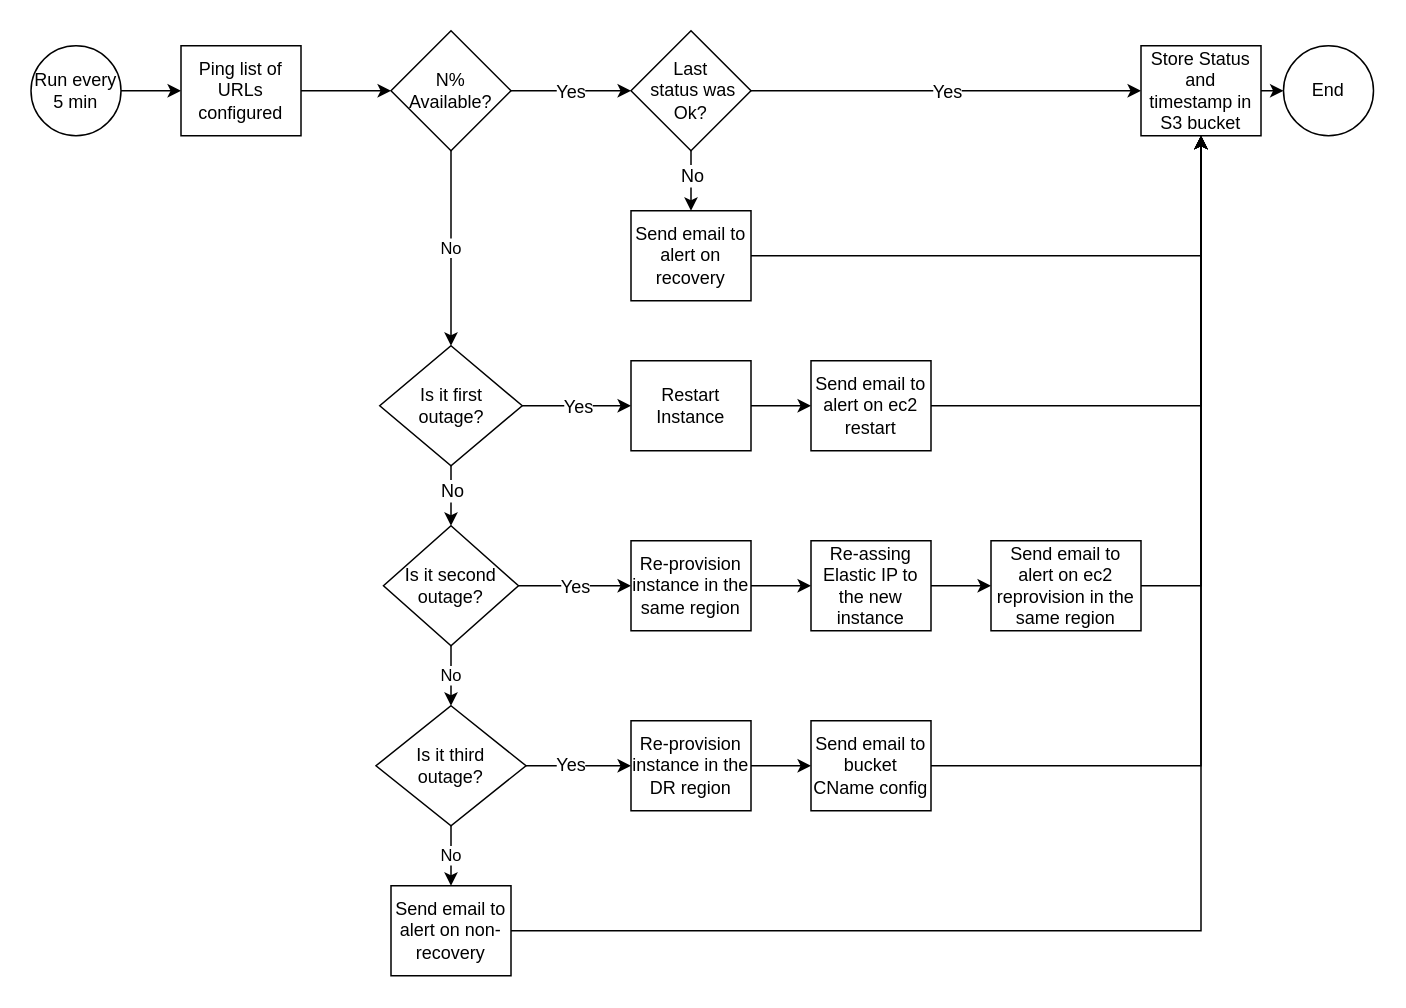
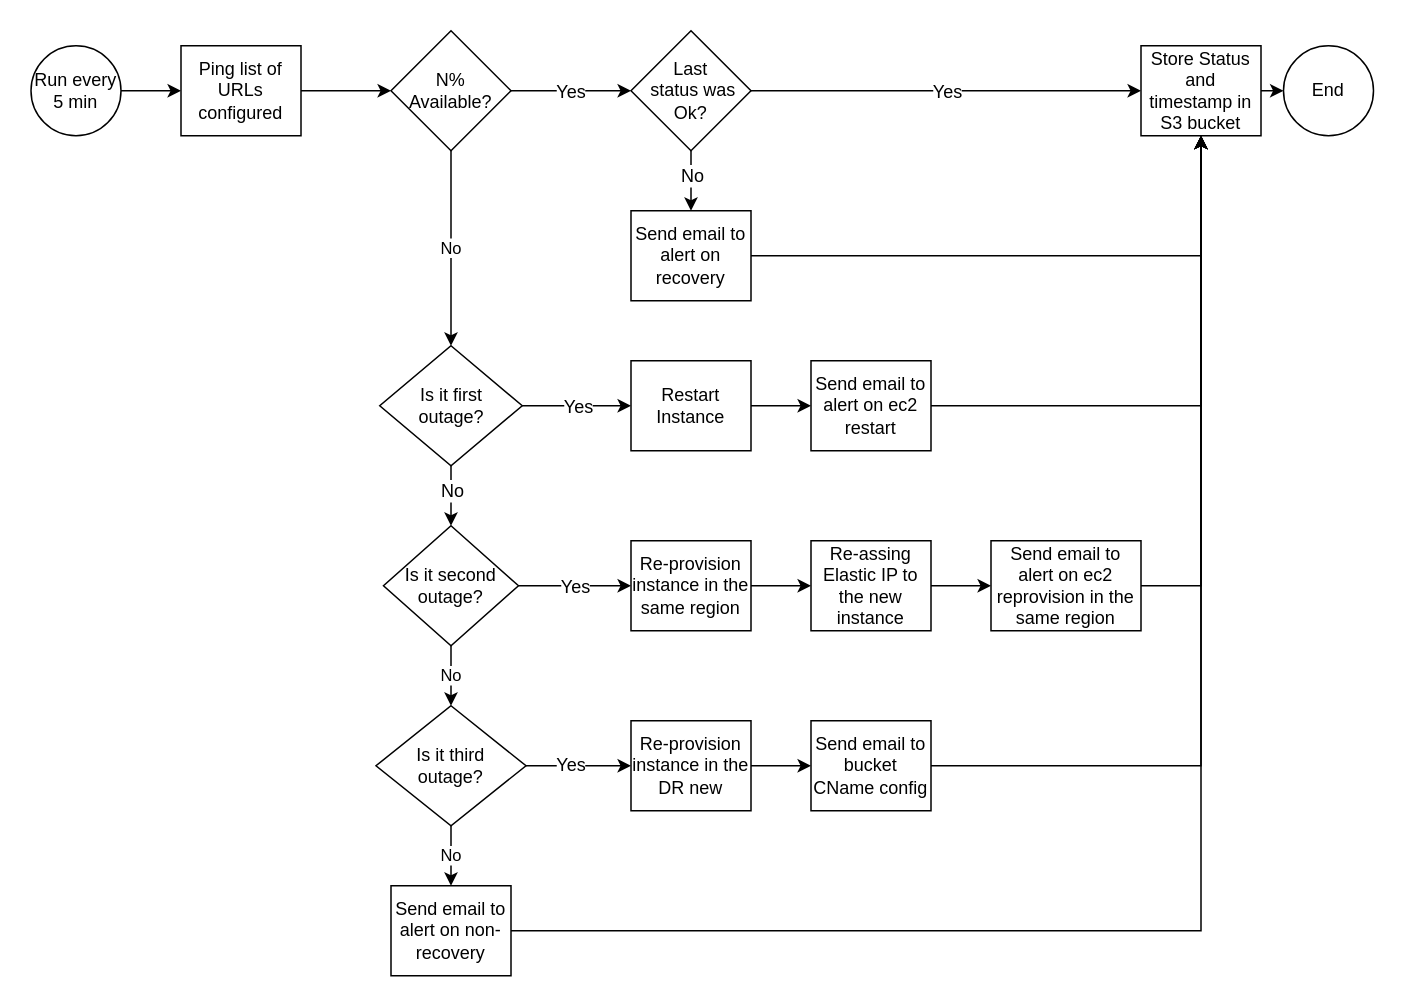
node "Re-provision instance in the DR region": label "Re-provision instance in the DR region" -> "Re-provision instance in the DR new"
